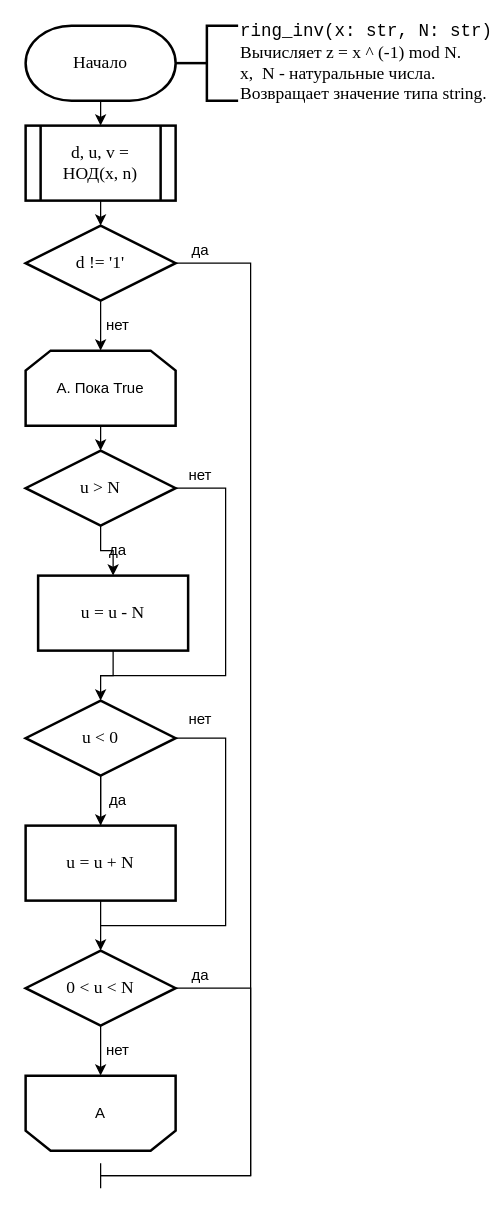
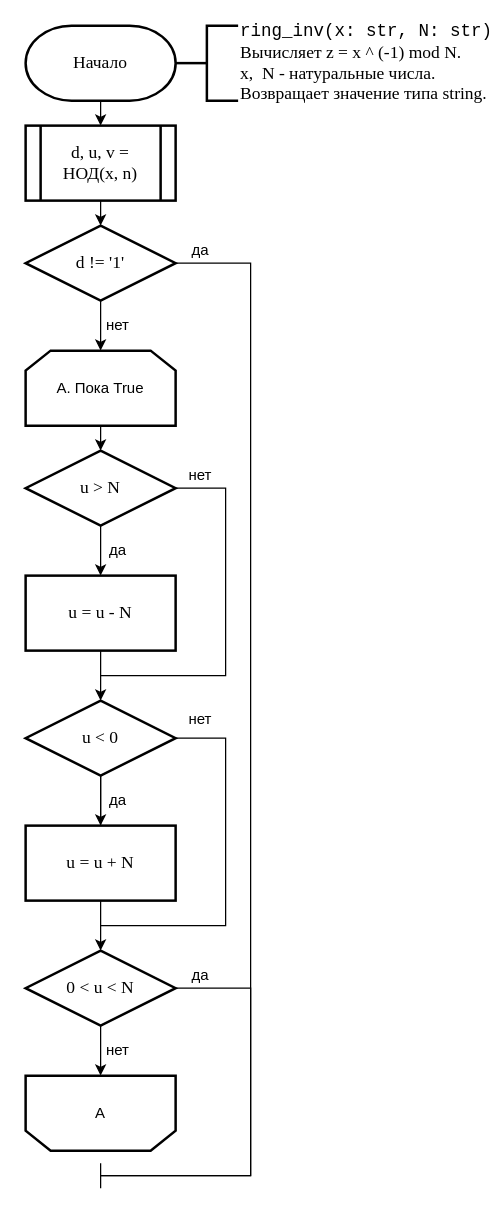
node "u = u - N": moved (113, 613) -> (101, 613)
